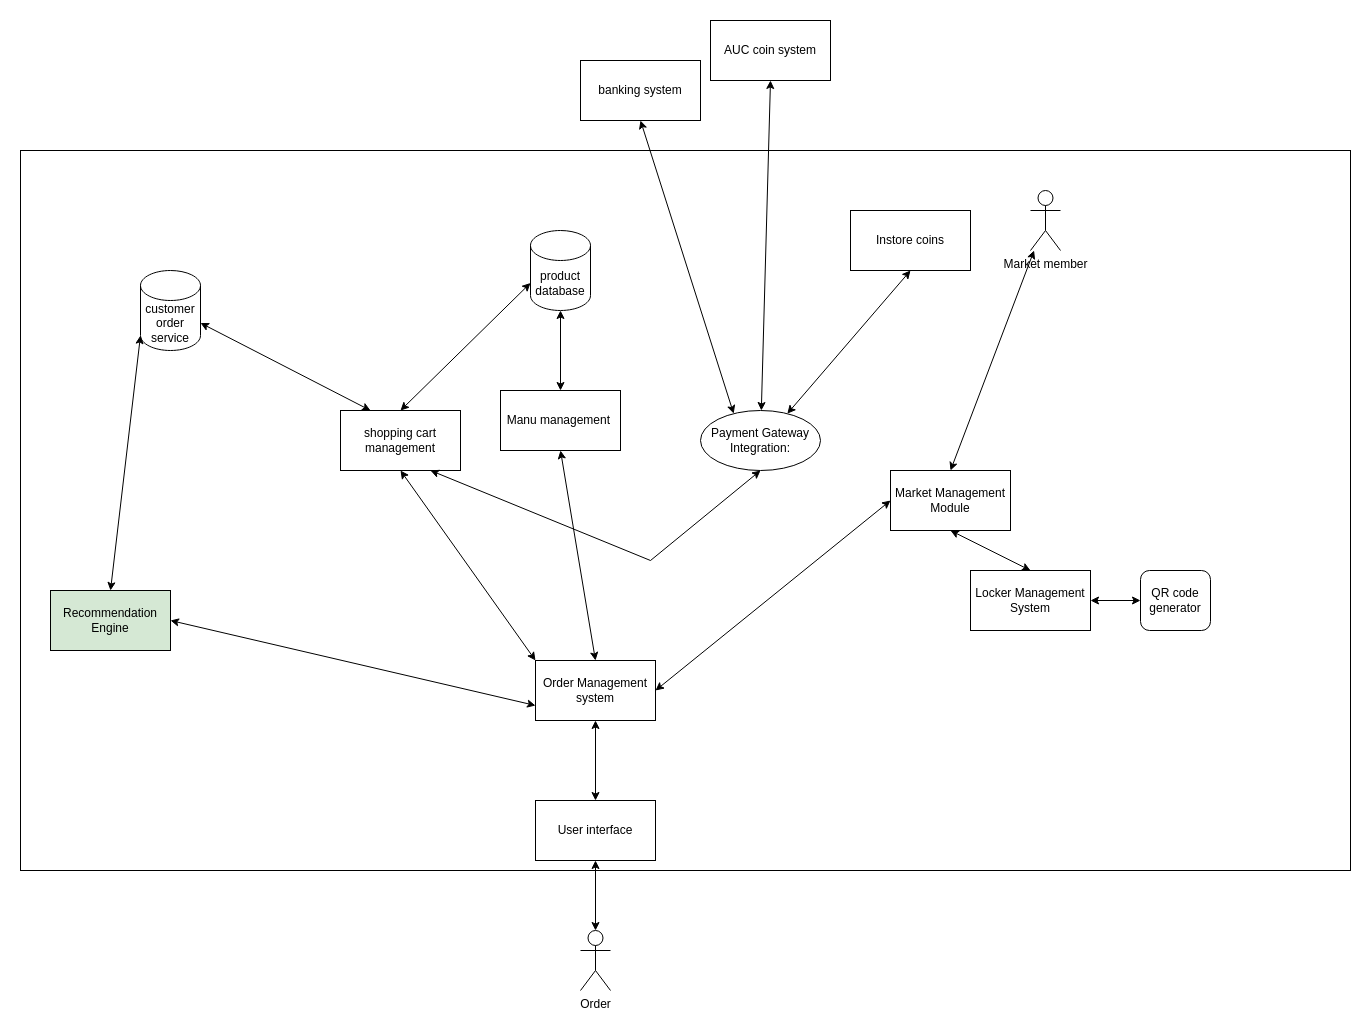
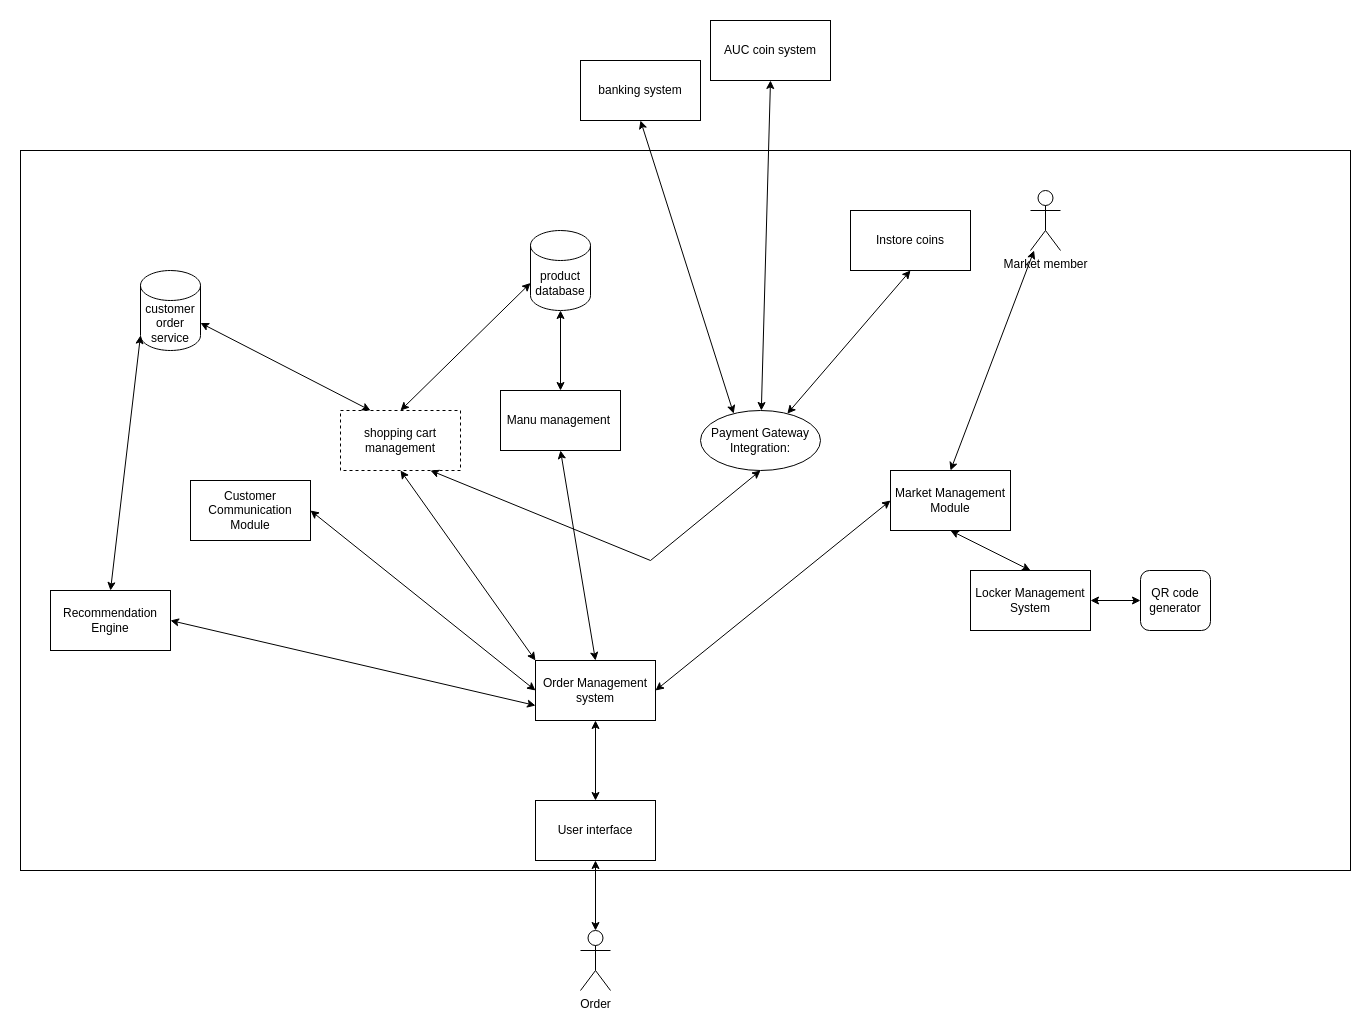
node "shopping cart management": style solid -> dashed
node "Customer Communication Module": added
edge "Customer Communication Module" -- "Order Management system": added
node "Recommendation Engine": fillcolor #d5e8d4 -> #ffffff
